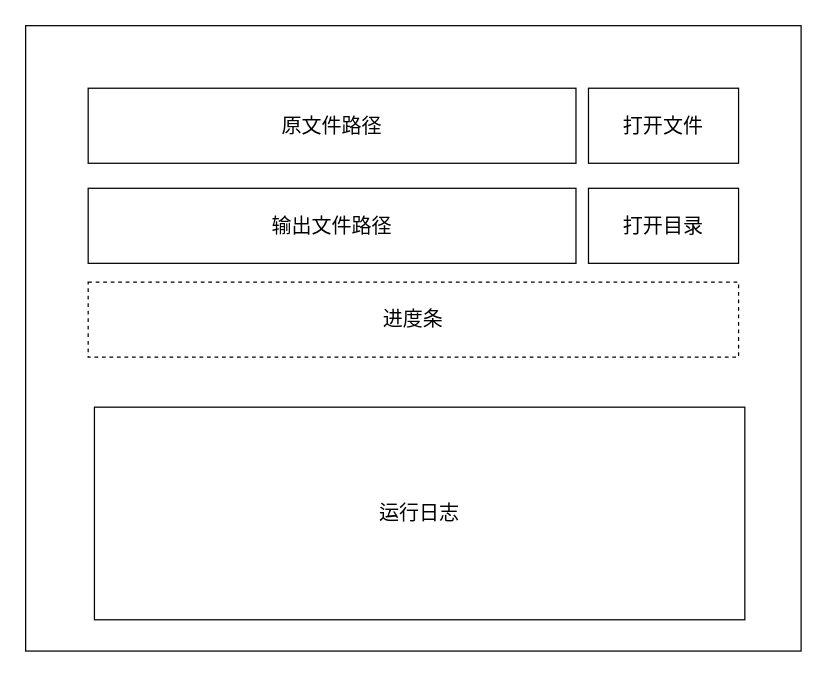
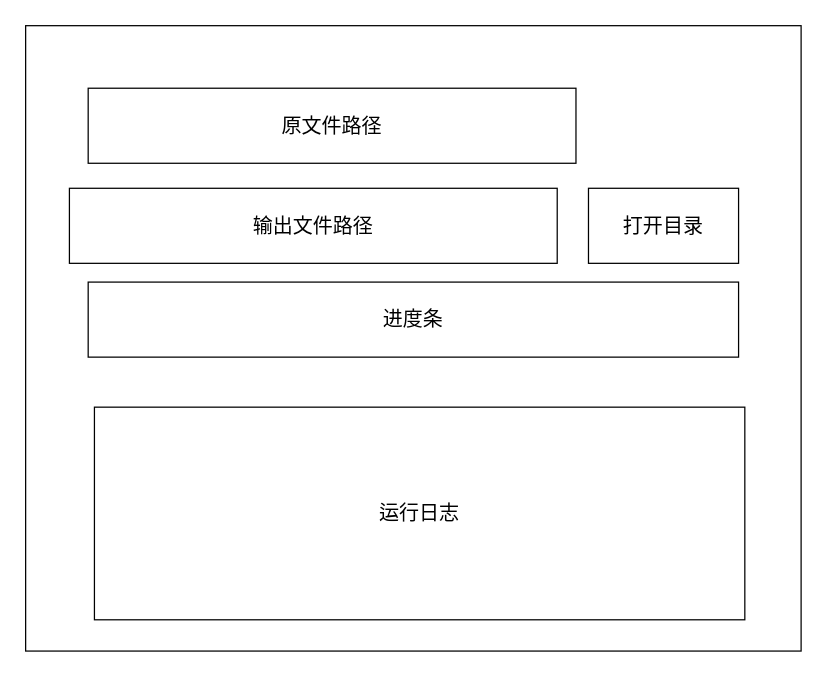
node "打开文件": removed
node "输出文件路径": moved (332, 226) -> (313, 226)
node "进度条": style dashed -> solid
